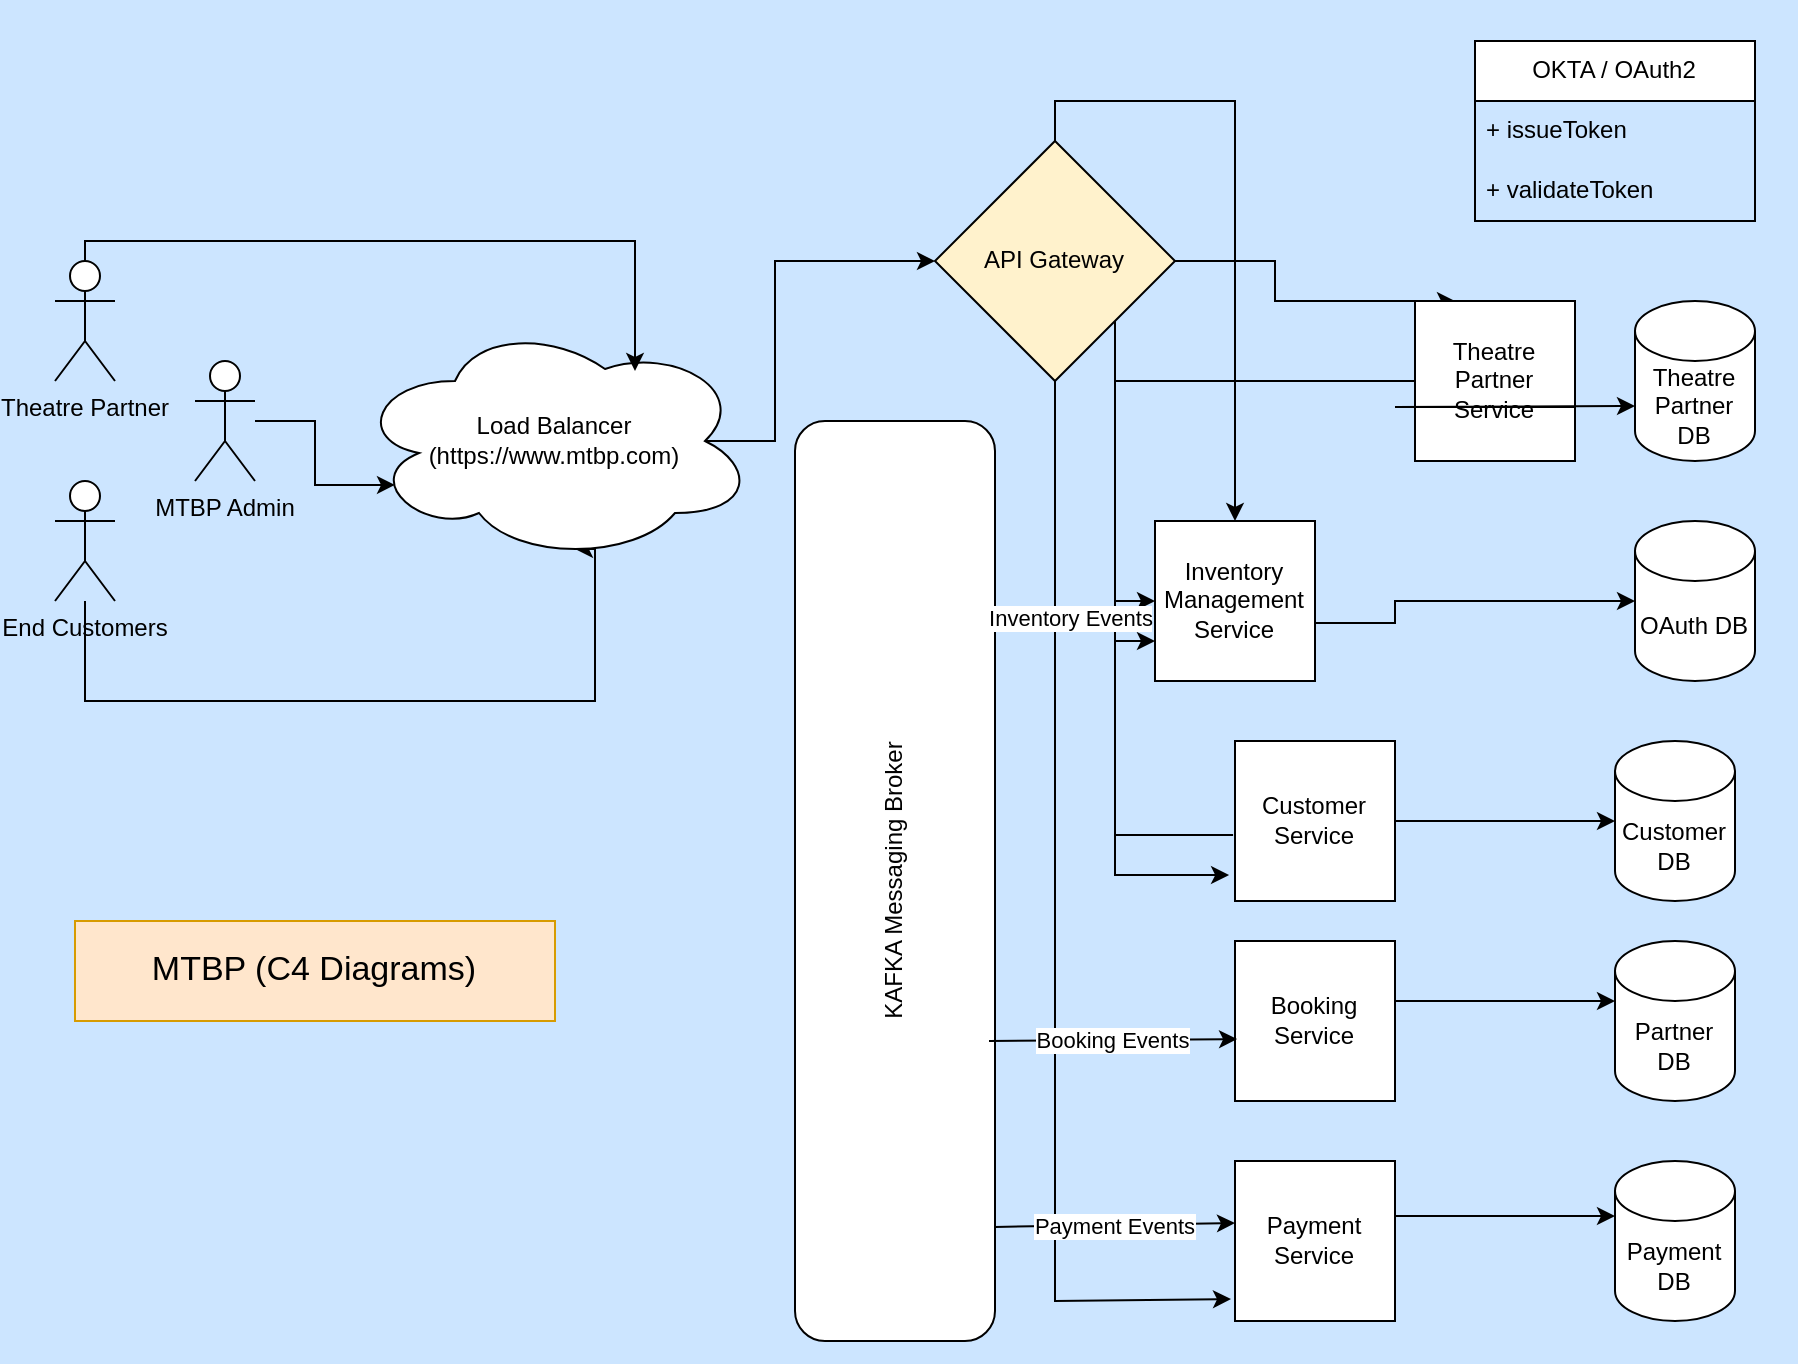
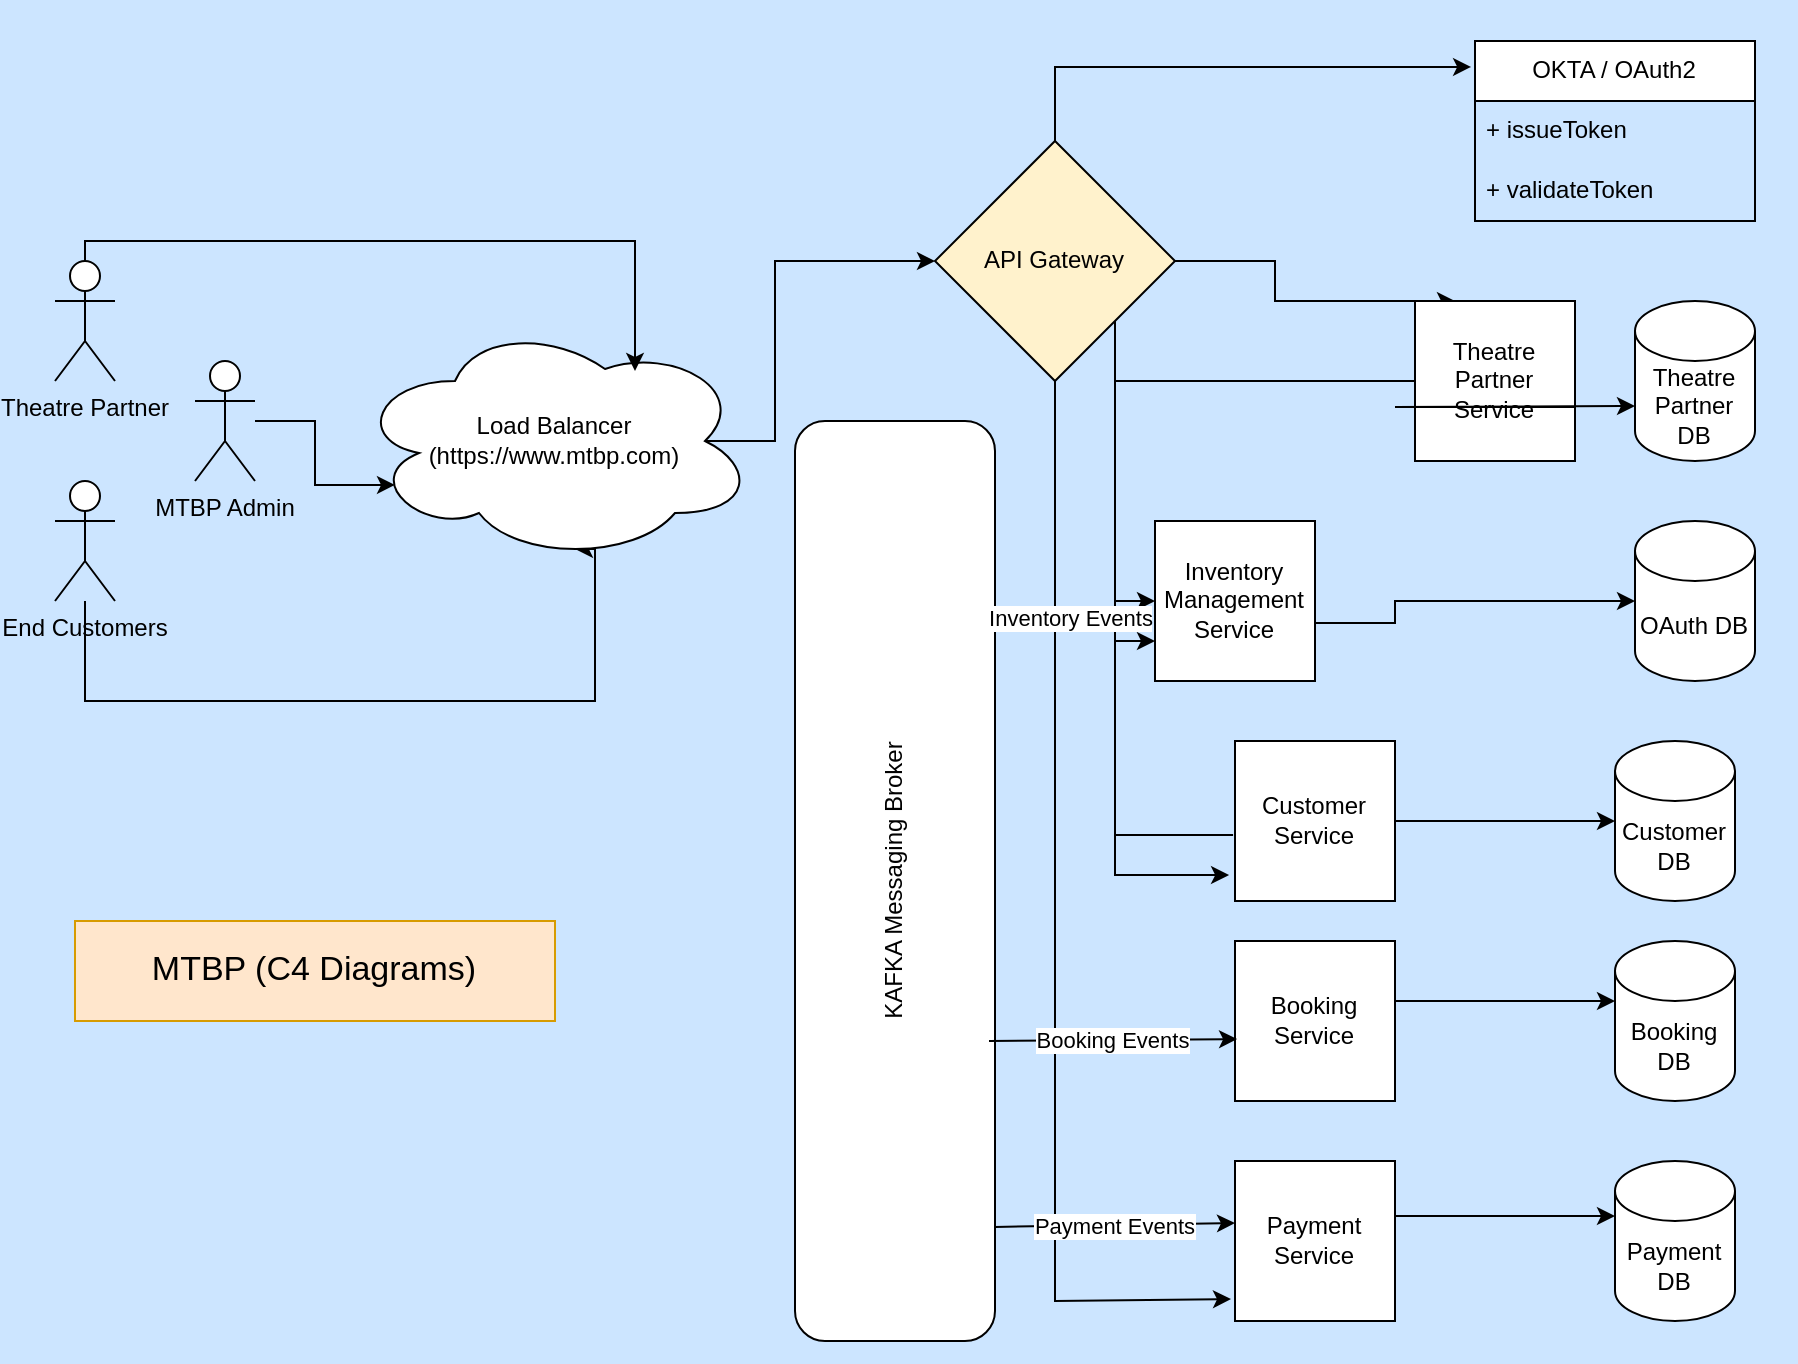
edge "API Gateway" -> "Inventory Management Service": now "API Gateway" -> "OKTA / OAuth2"
node "Partner DB": label "Partner DB" -> "Booking DB"
